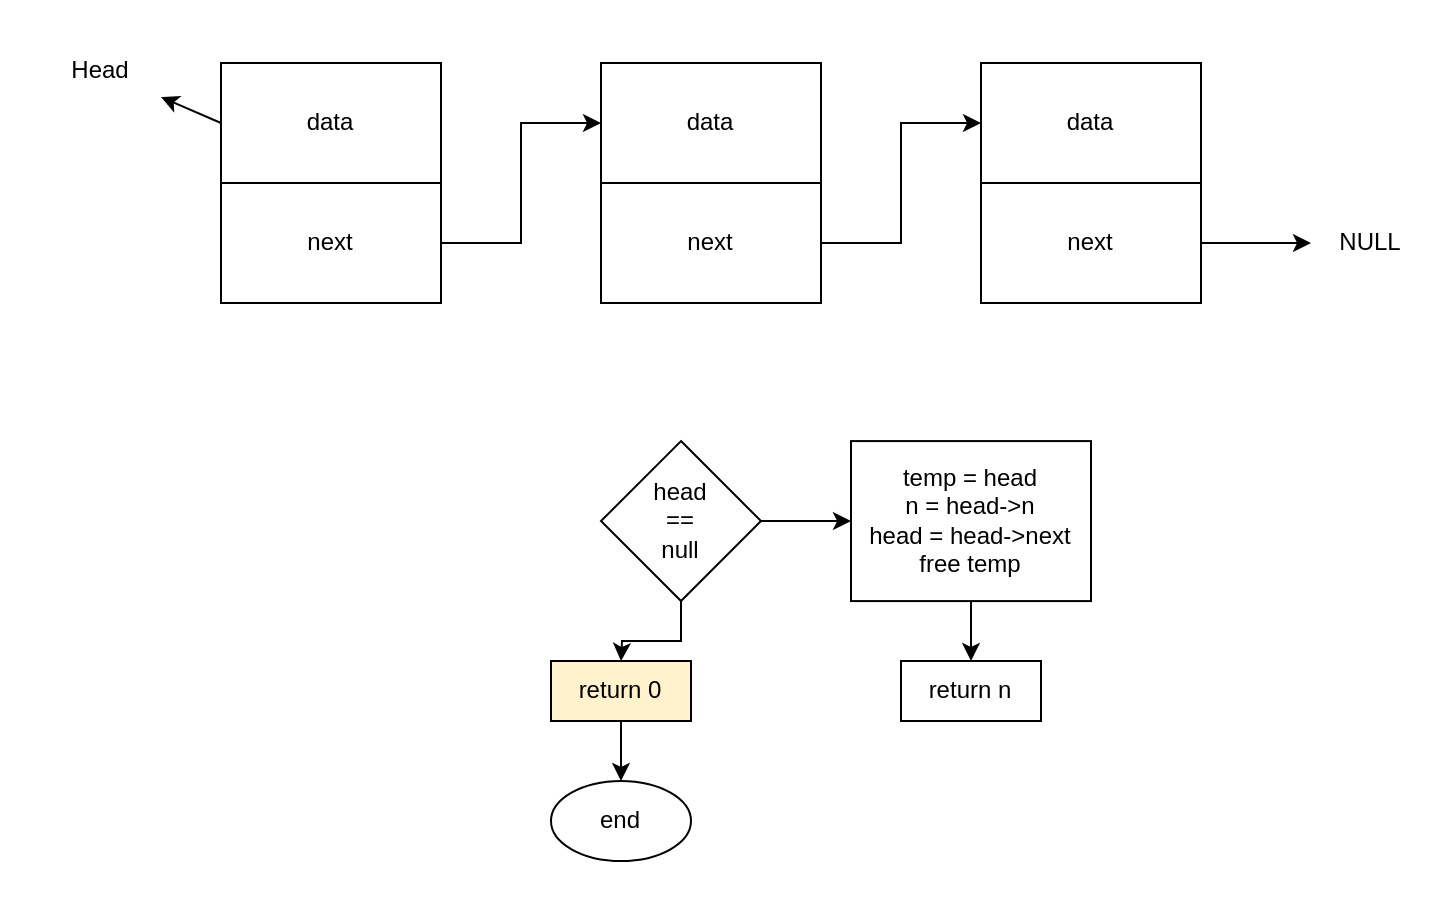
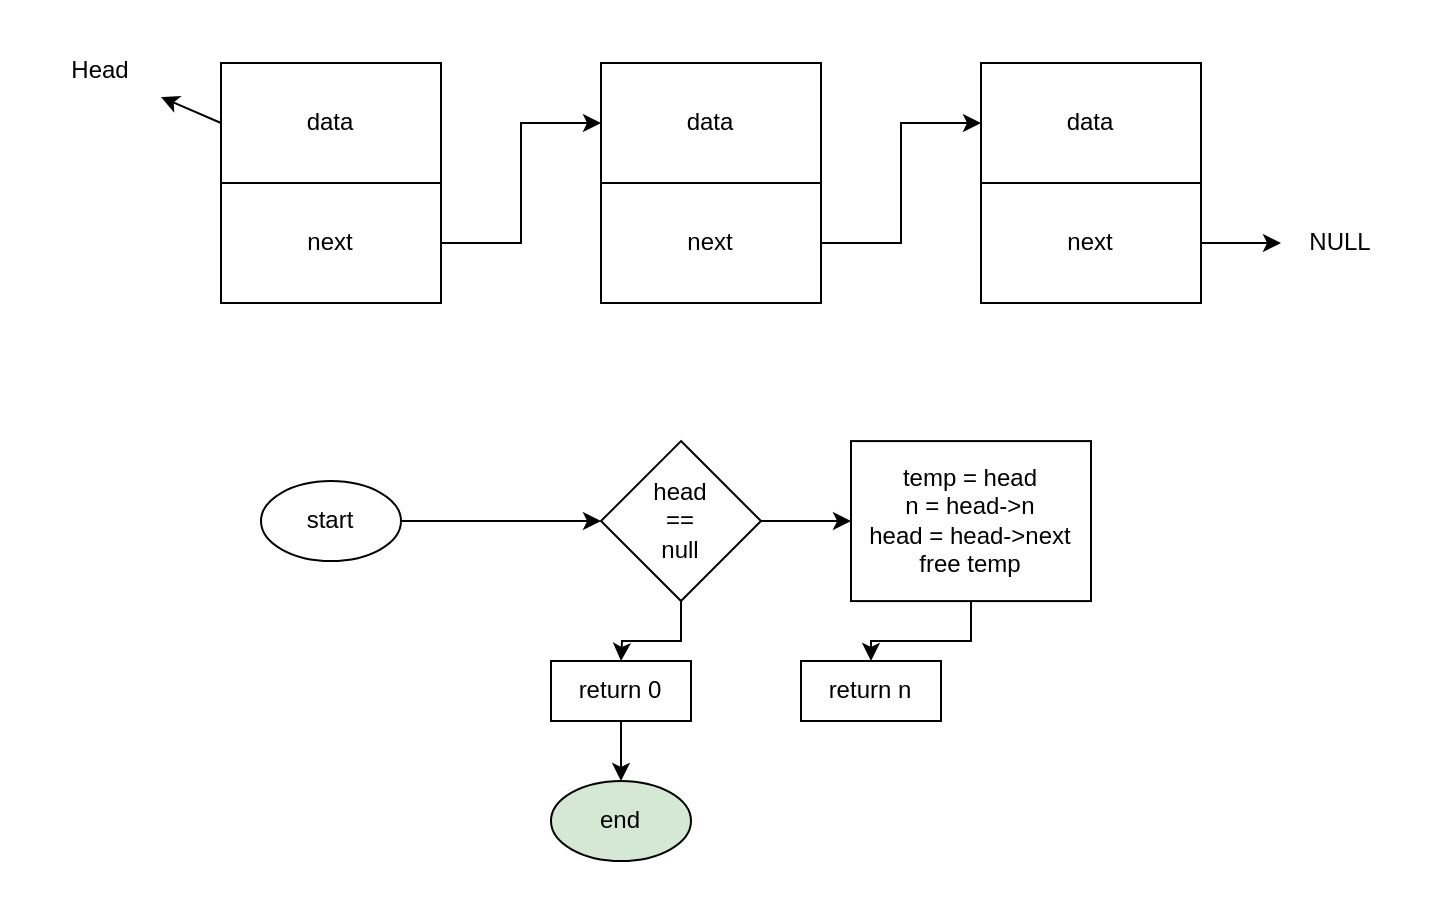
node "NULL": moved (1371, 243) -> (1341, 243)
node "start": added
edge "start" -> "head == null": added
node "return 0": fillcolor #fff2cc -> #ffffff
node "return n": moved (971, 691) -> (871, 691)
node "end": fillcolor #ffffff -> #d5e8d4
